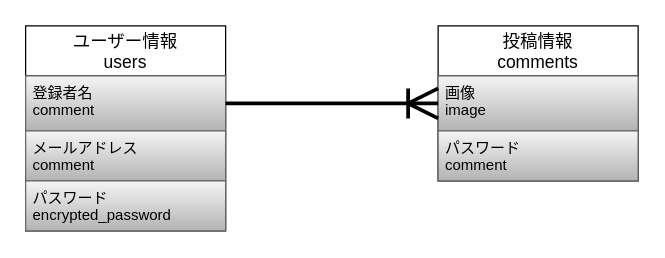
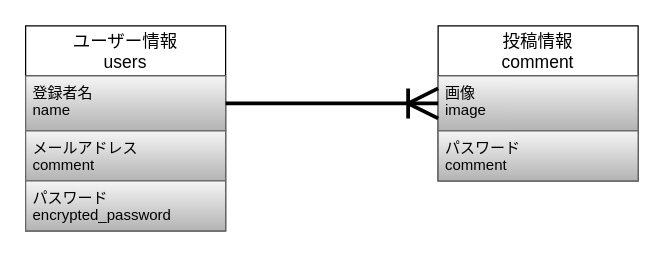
node "投稿情報 comments": label "投稿情報 comments" -> "投稿情報 comment"
node "登録者名 comment": label "登録者名 comment" -> "登録者名 name"
